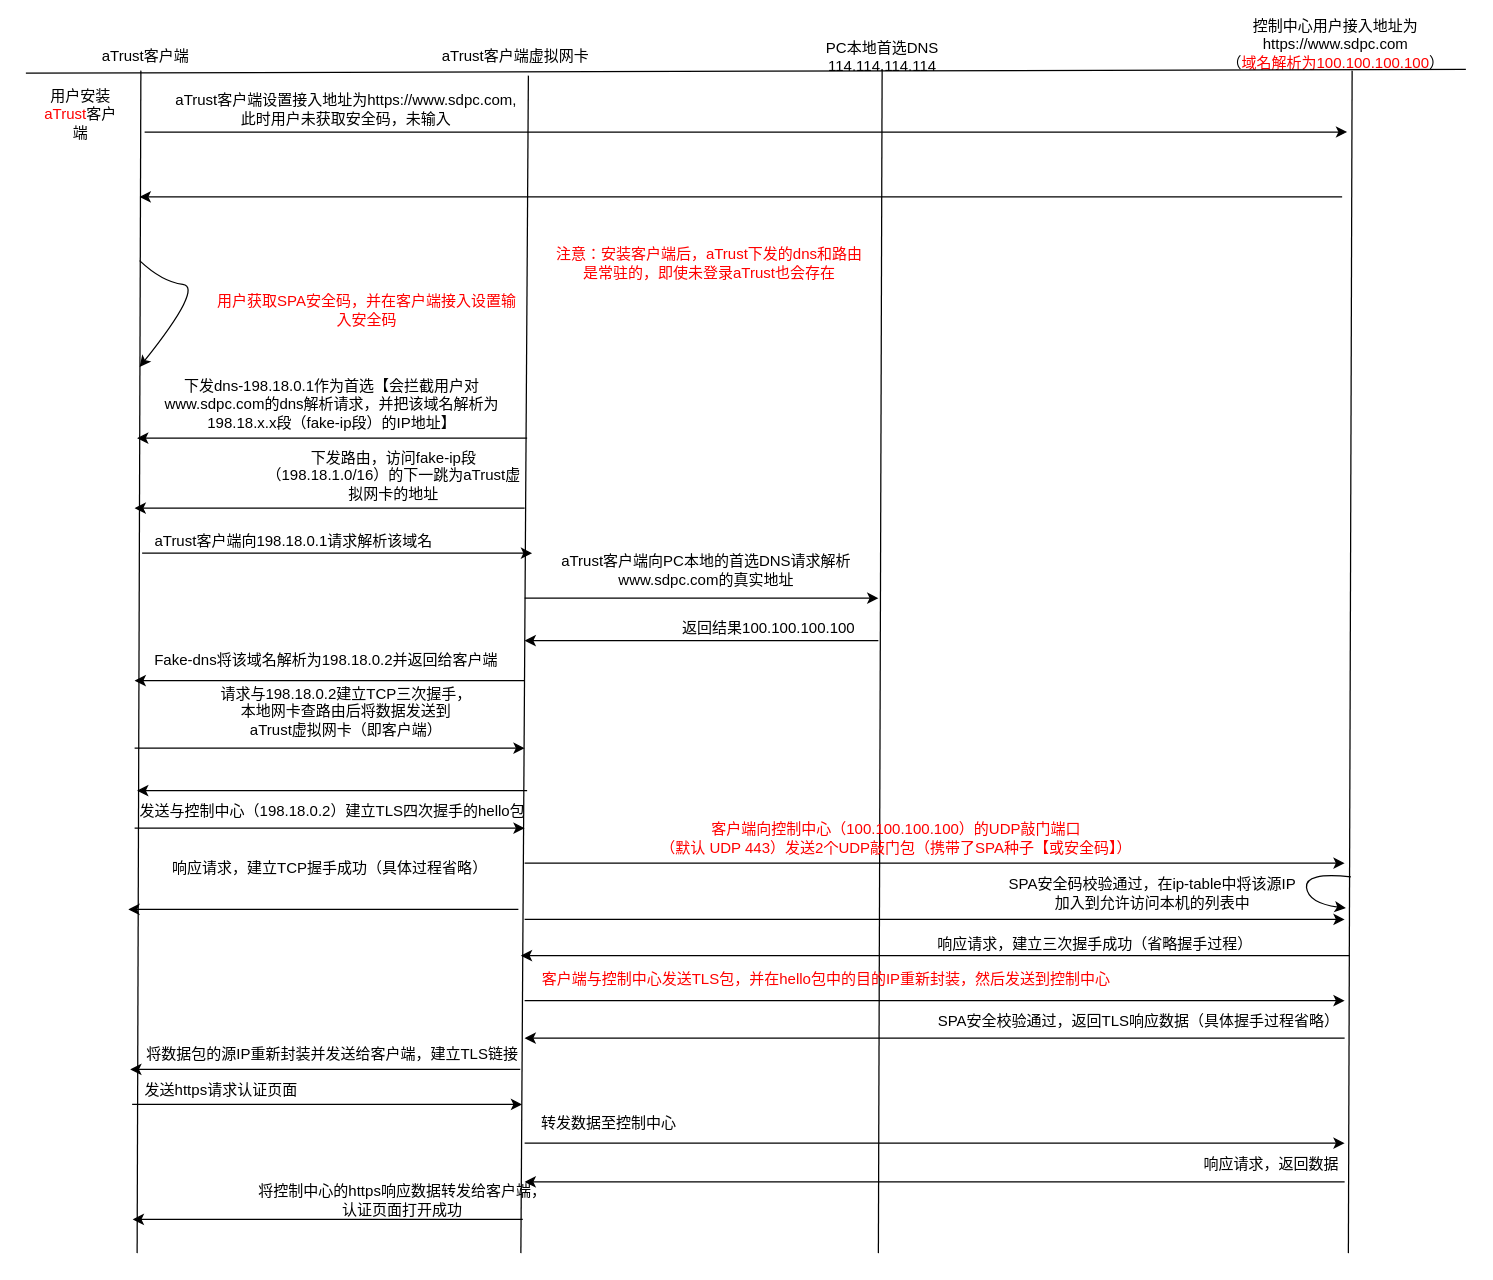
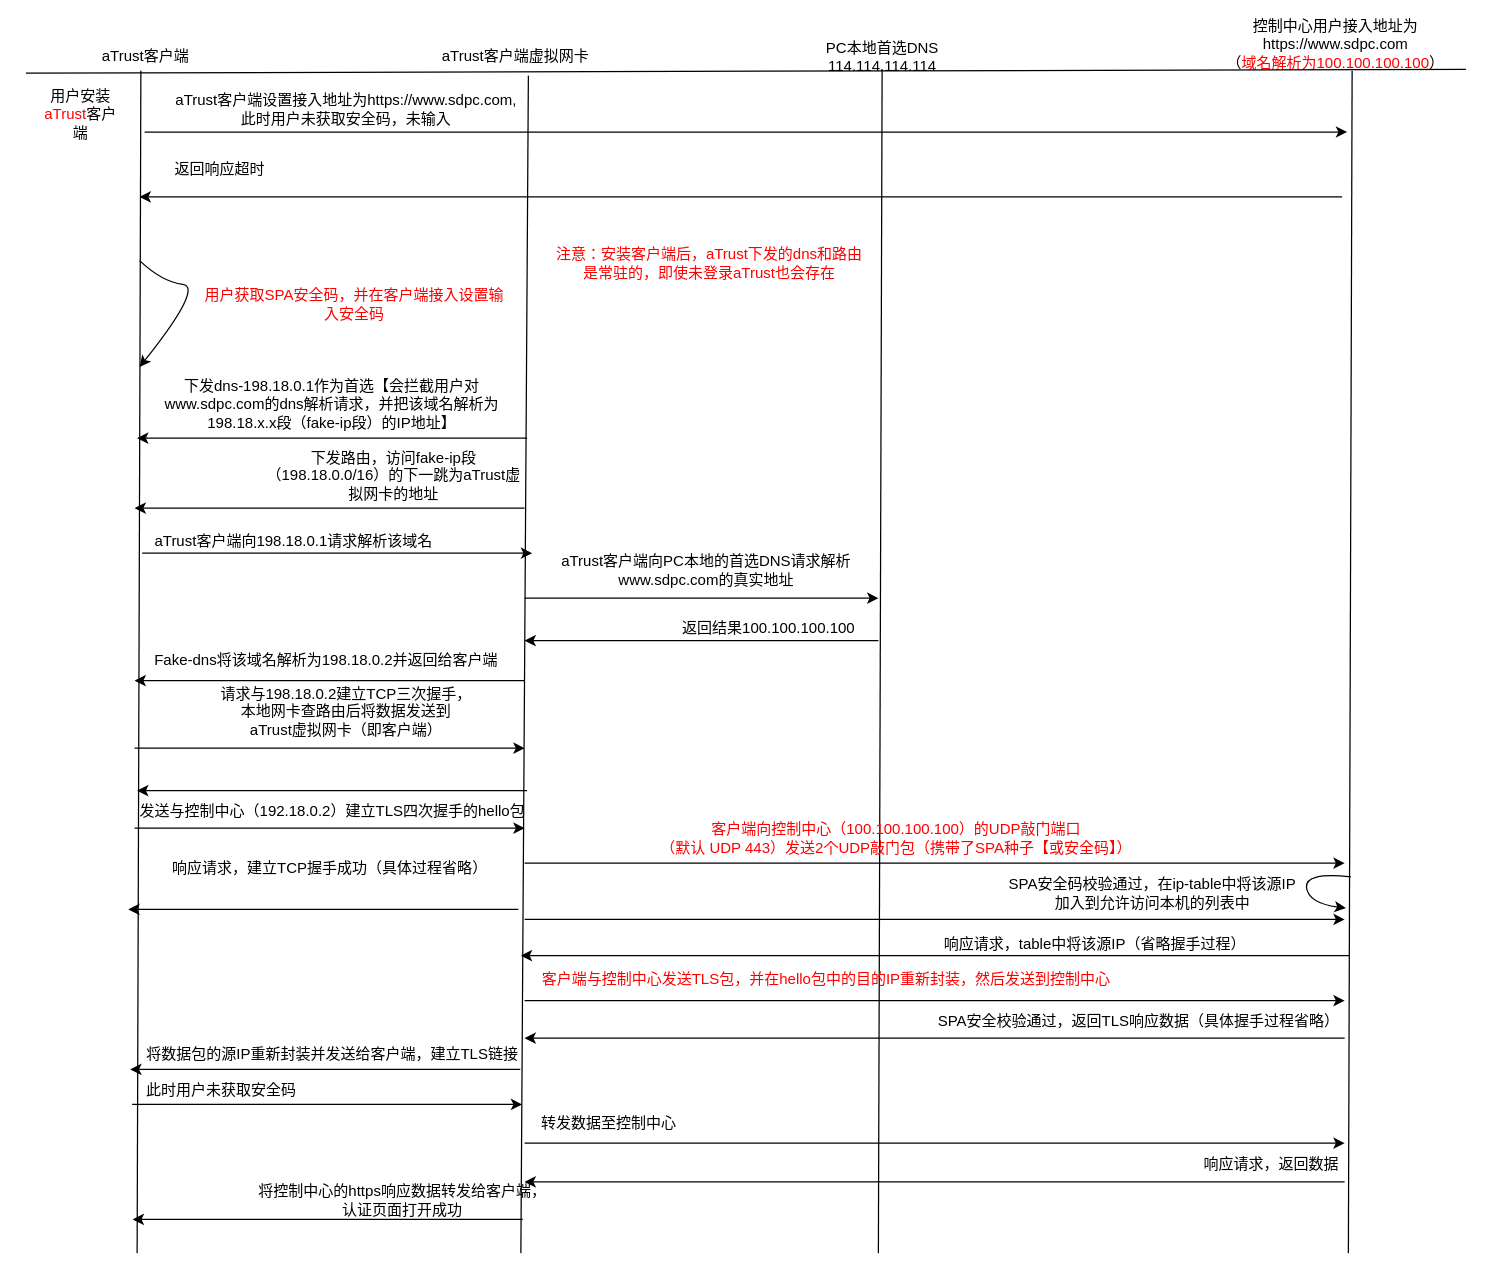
node "返回响应超时": added
node "用户获取SPA安全码，并在客户端接入设置输入安全码": moved (367, 311) -> (354, 304)
node "下发路由，访问fake-ip段（198.18.1.0/16）的下一跳为aTrust虚拟网卡的地址": label "下发路由，访问fake-ip段（198.18.1.0/16）的下一跳为aTrust虚拟网卡的地址" -> "下发路由，访问fake-ip段（198.18.0.0/16）的下一跳为aTrust虚拟网卡的地址"
node "发送与控制中心（198.18.0.2）建立TLS四次握手的hello包": label "发送与控制中心（198.18.0.2）建立TLS四次握手的hello包" -> "发送与控制中心（192.18.0.2）建立TLS四次握手的hello包"
node "响应请求，建立三次握手成功（省略握手过程）": label "响应请求，建立三次握手成功（省略握手过程）" -> "响应请求，table中将该源IP（省略握手过程）"
node "发送https请求认证页面": label "发送https请求认证页面" -> "此时用户未获取安全码"
